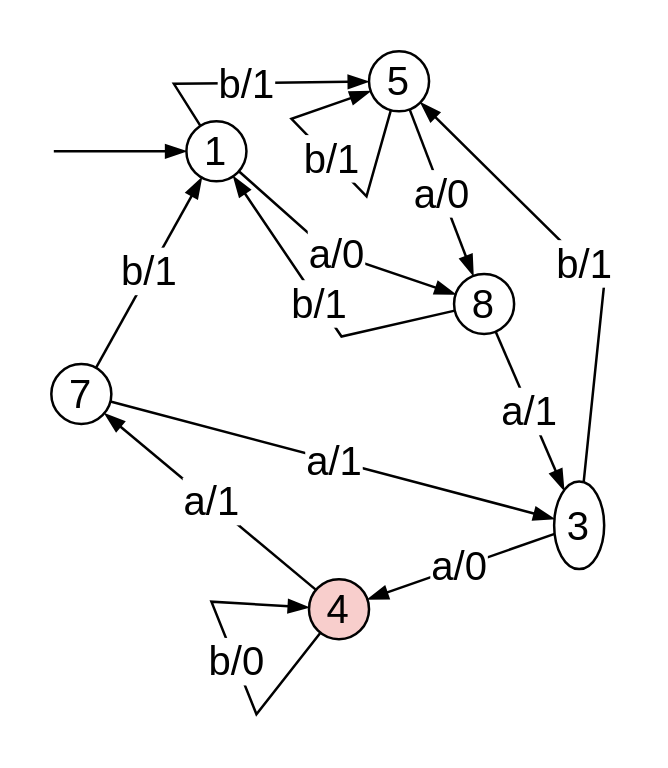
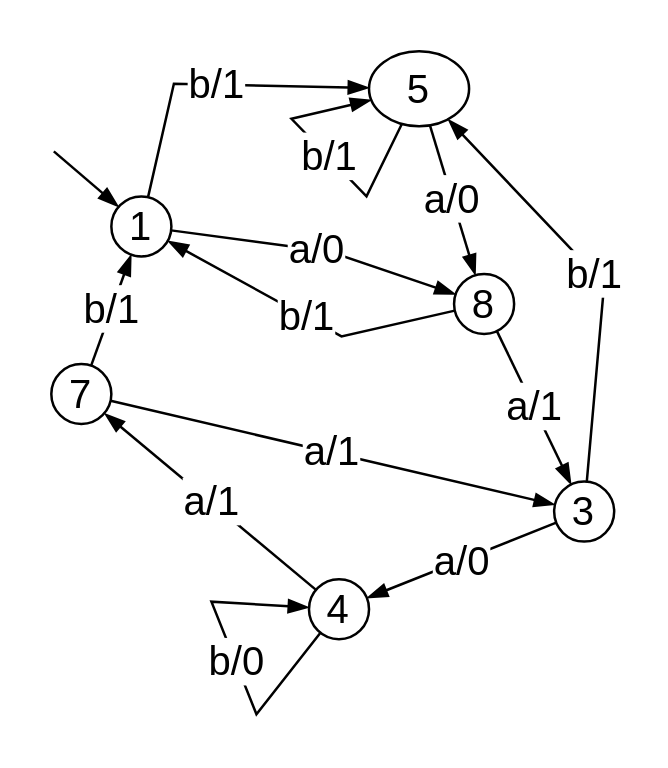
node "5": size 60x60 -> 100x75
node "1": moved (216, 151) -> (141, 226)
node "3": size 50x88 -> 60x60
node "4": fillcolor #f8cecc -> #ffffff
